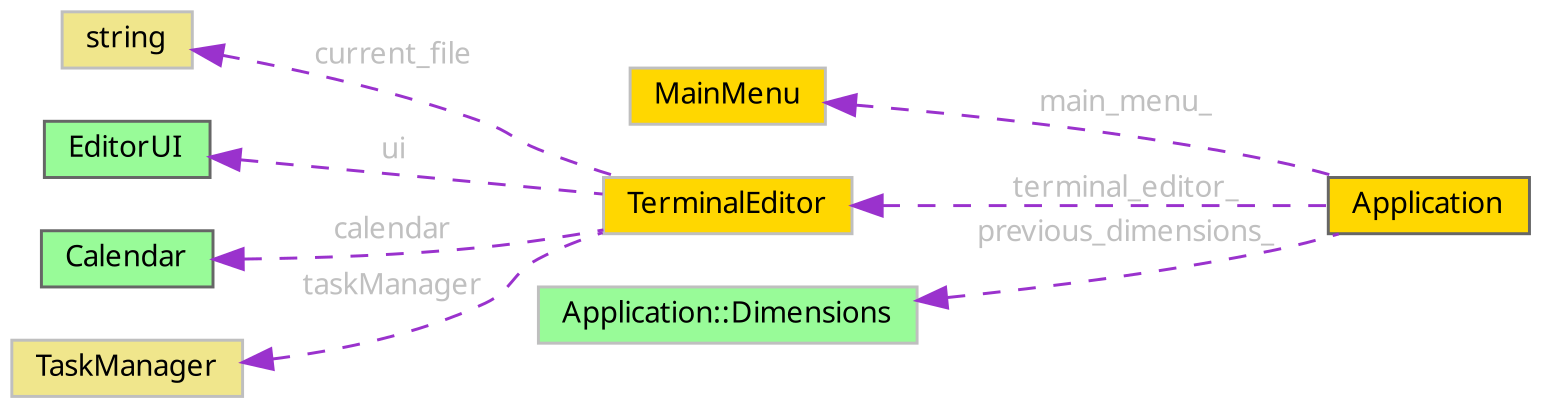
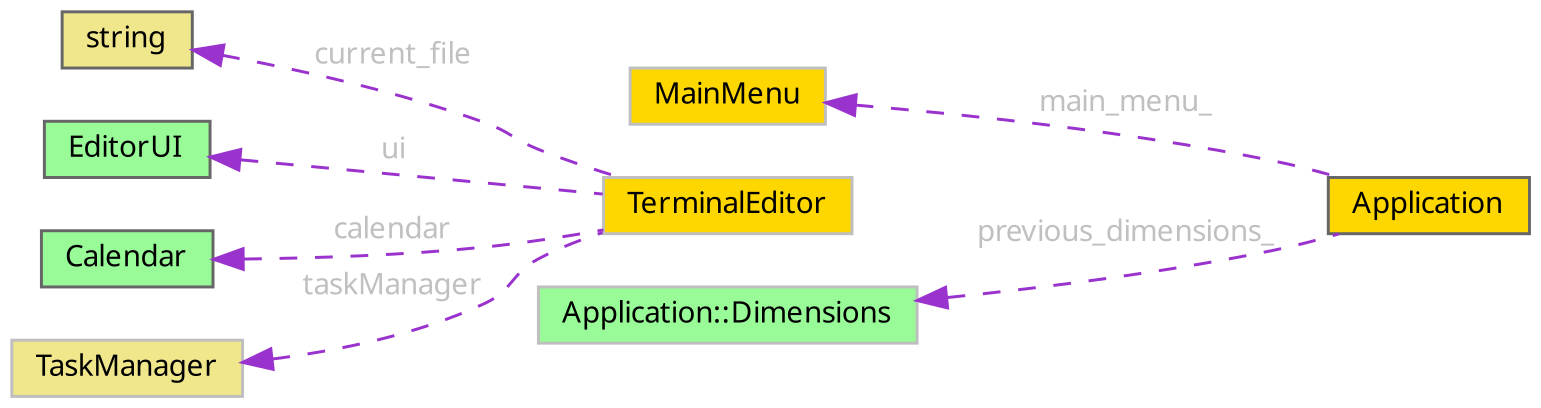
node "string": color grey75 -> gray40
edge "Application" -> "TerminalEditor": removed, label "terminal_editor_"
